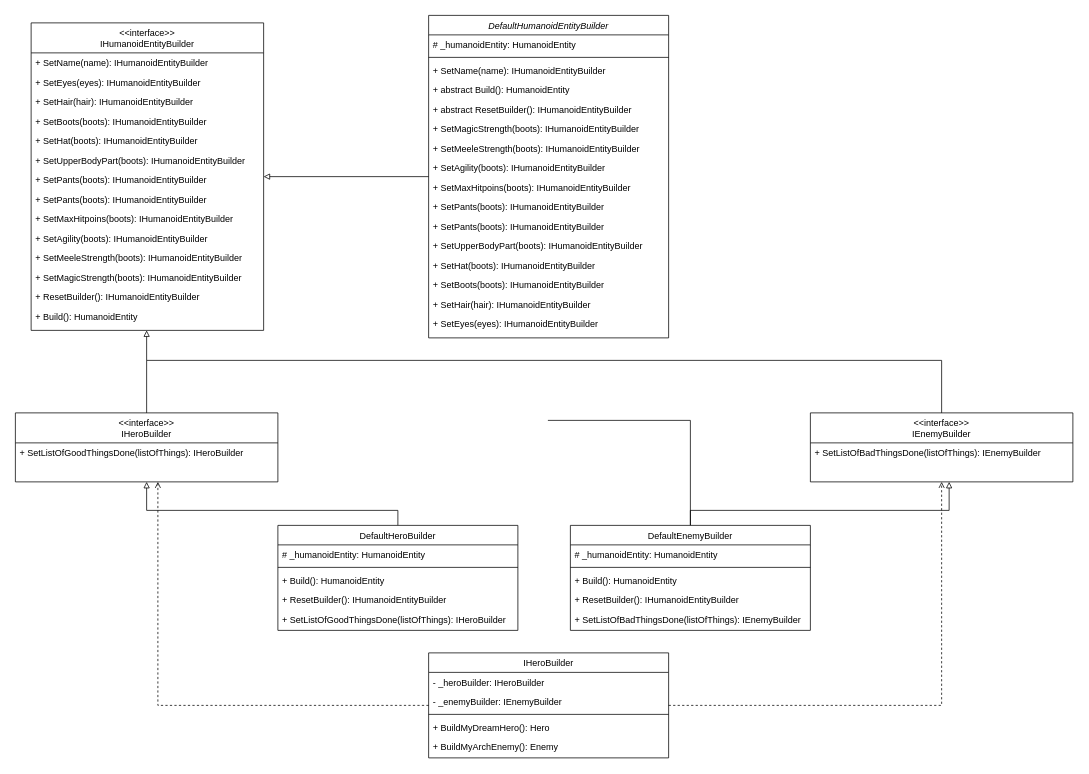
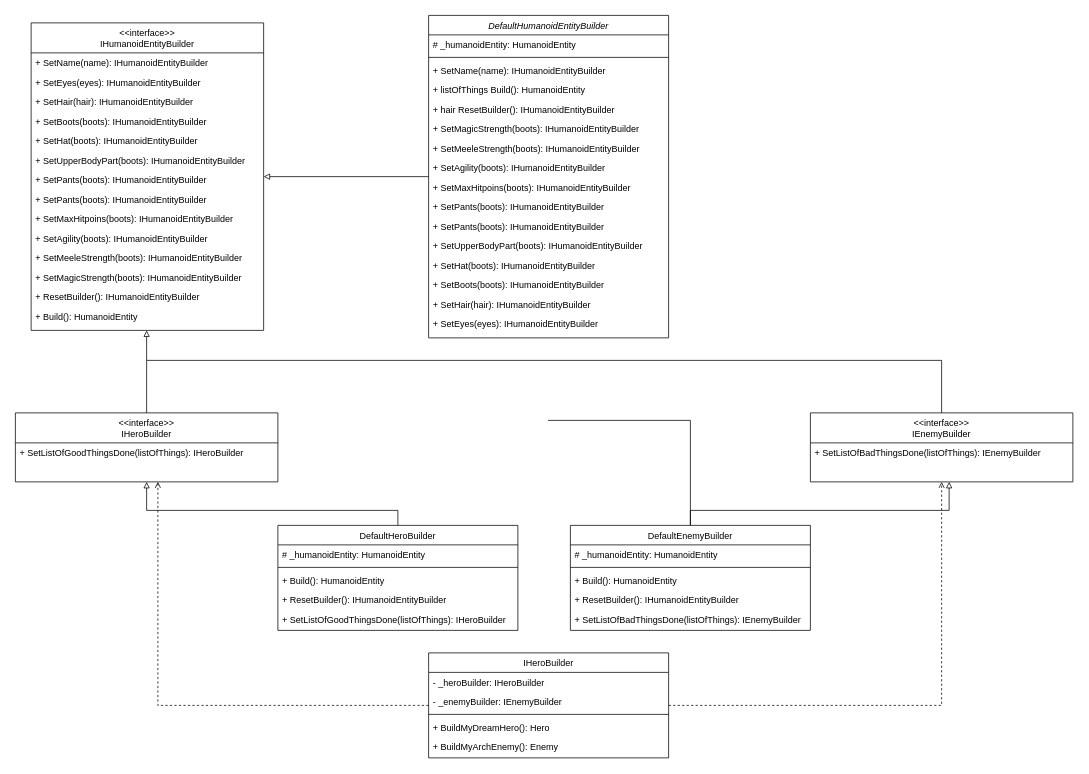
node "+ abstract Build(): HumanoidEntity": label "+ abstract Build(): HumanoidEntity" -> "+ listOfThings Build(): HumanoidEntity"
node "+ abstract ResetBuilder(): IHumanoidEntityBuilder": label "+ abstract ResetBuilder(): IHumanoidEntityBuilder" -> "+ hair ResetBuilder(): IHumanoidEntityBuilder"
